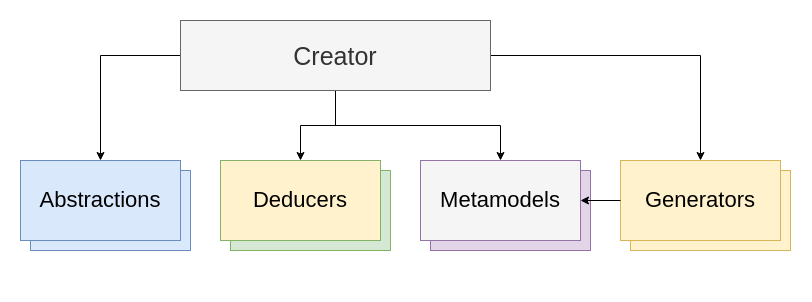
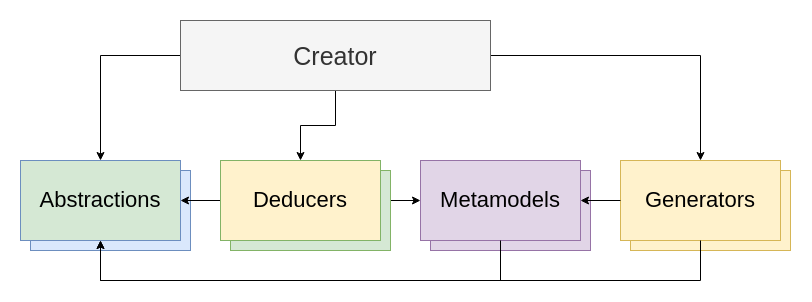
edge "Creator" -> "Metamodels": removed
node "Abstractions": fillcolor #dae8fc -> #d5e8d4
edge "Deducers" -> "Abstractions": added
edge "Deducers" -> "Metamodels": added
node "Metamodels": fillcolor #f5f5f5 -> #e1d5e7
edge "Metamodels" -> "Abstractions": added
edge "Generators" -> "Abstractions": added
